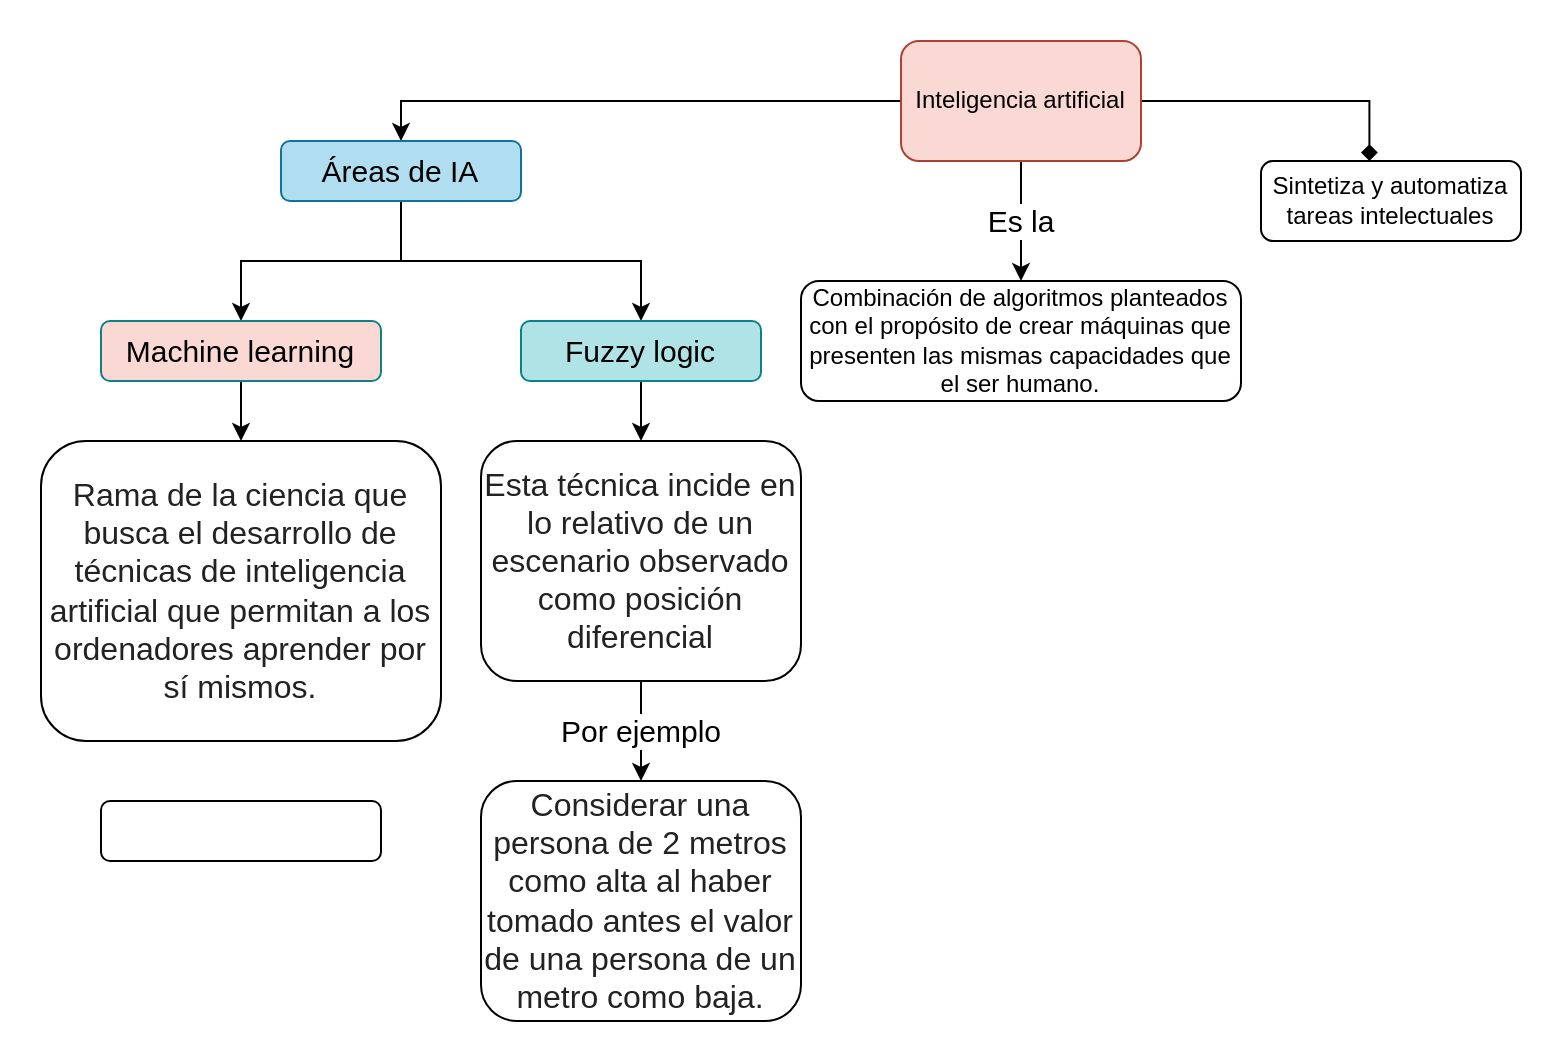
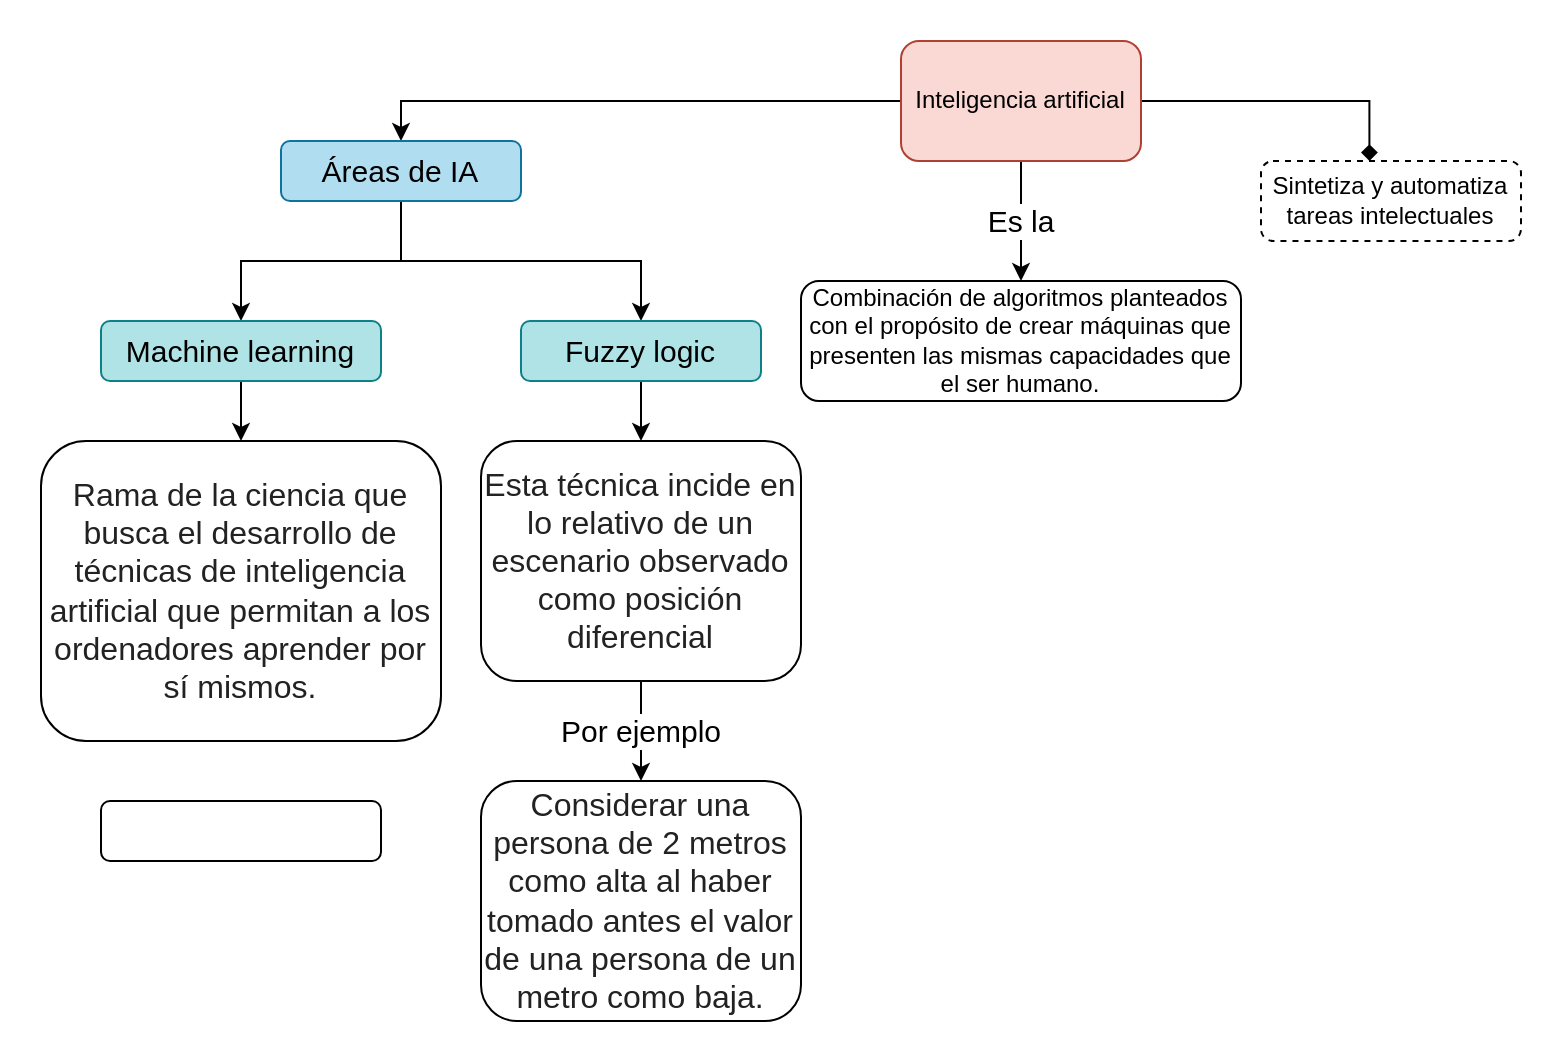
node "Sintetiza y automatiza tareas intelectuales": style solid -> dashed
node "Machine learning": fillcolor #fad9d5 -> #b0e3e6
